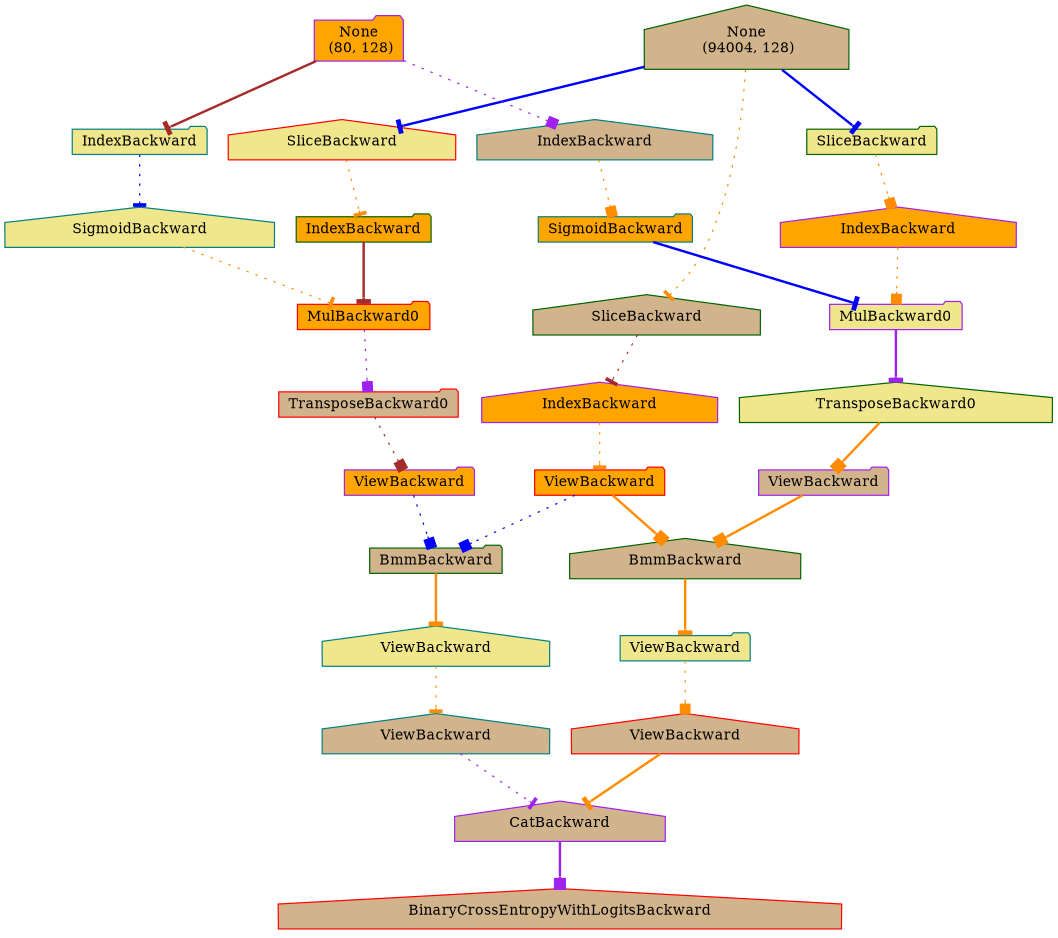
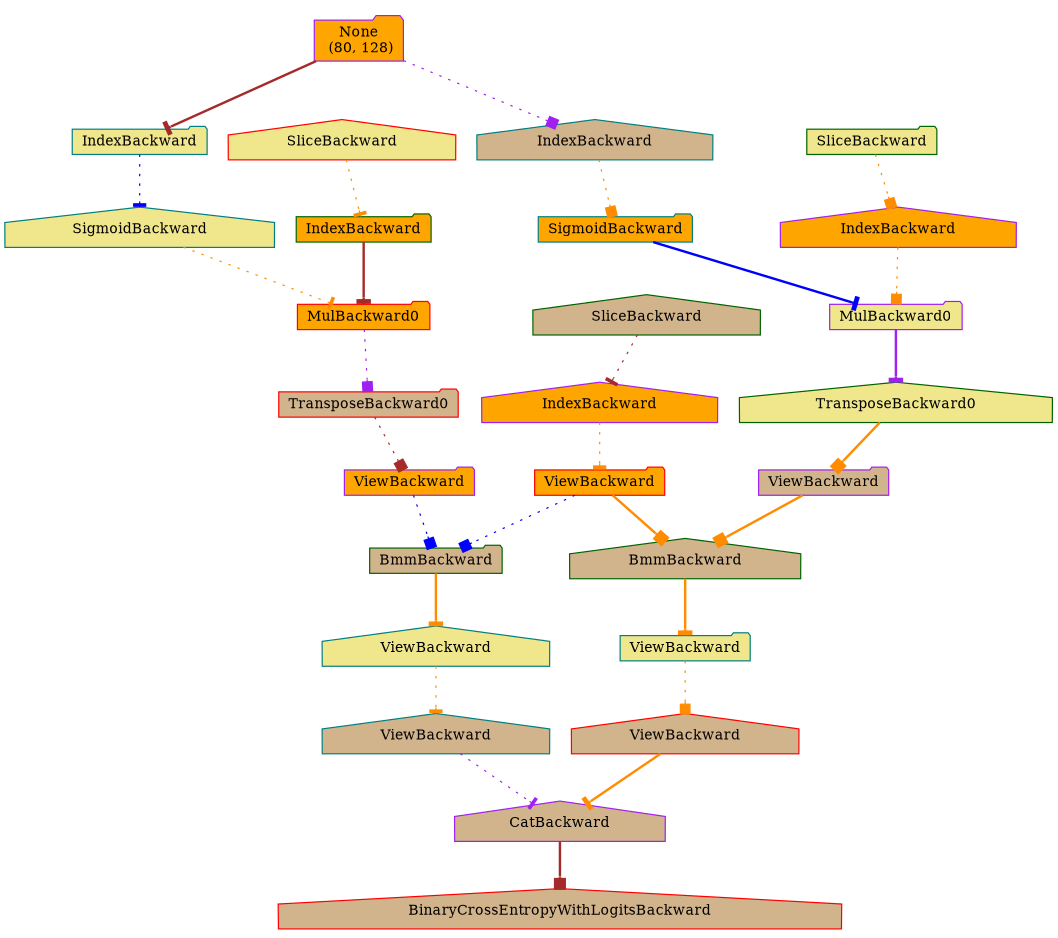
node "None (94004, 128)": removed
edge "CatBackward" -> "BinaryCrossEntropyWithLogitsBackward": color purple -> brown
